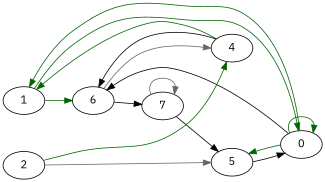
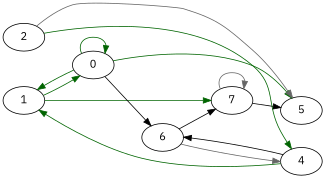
edge "1" -> "6": now "1" -> "7"
edge "5" -> "0": removed
